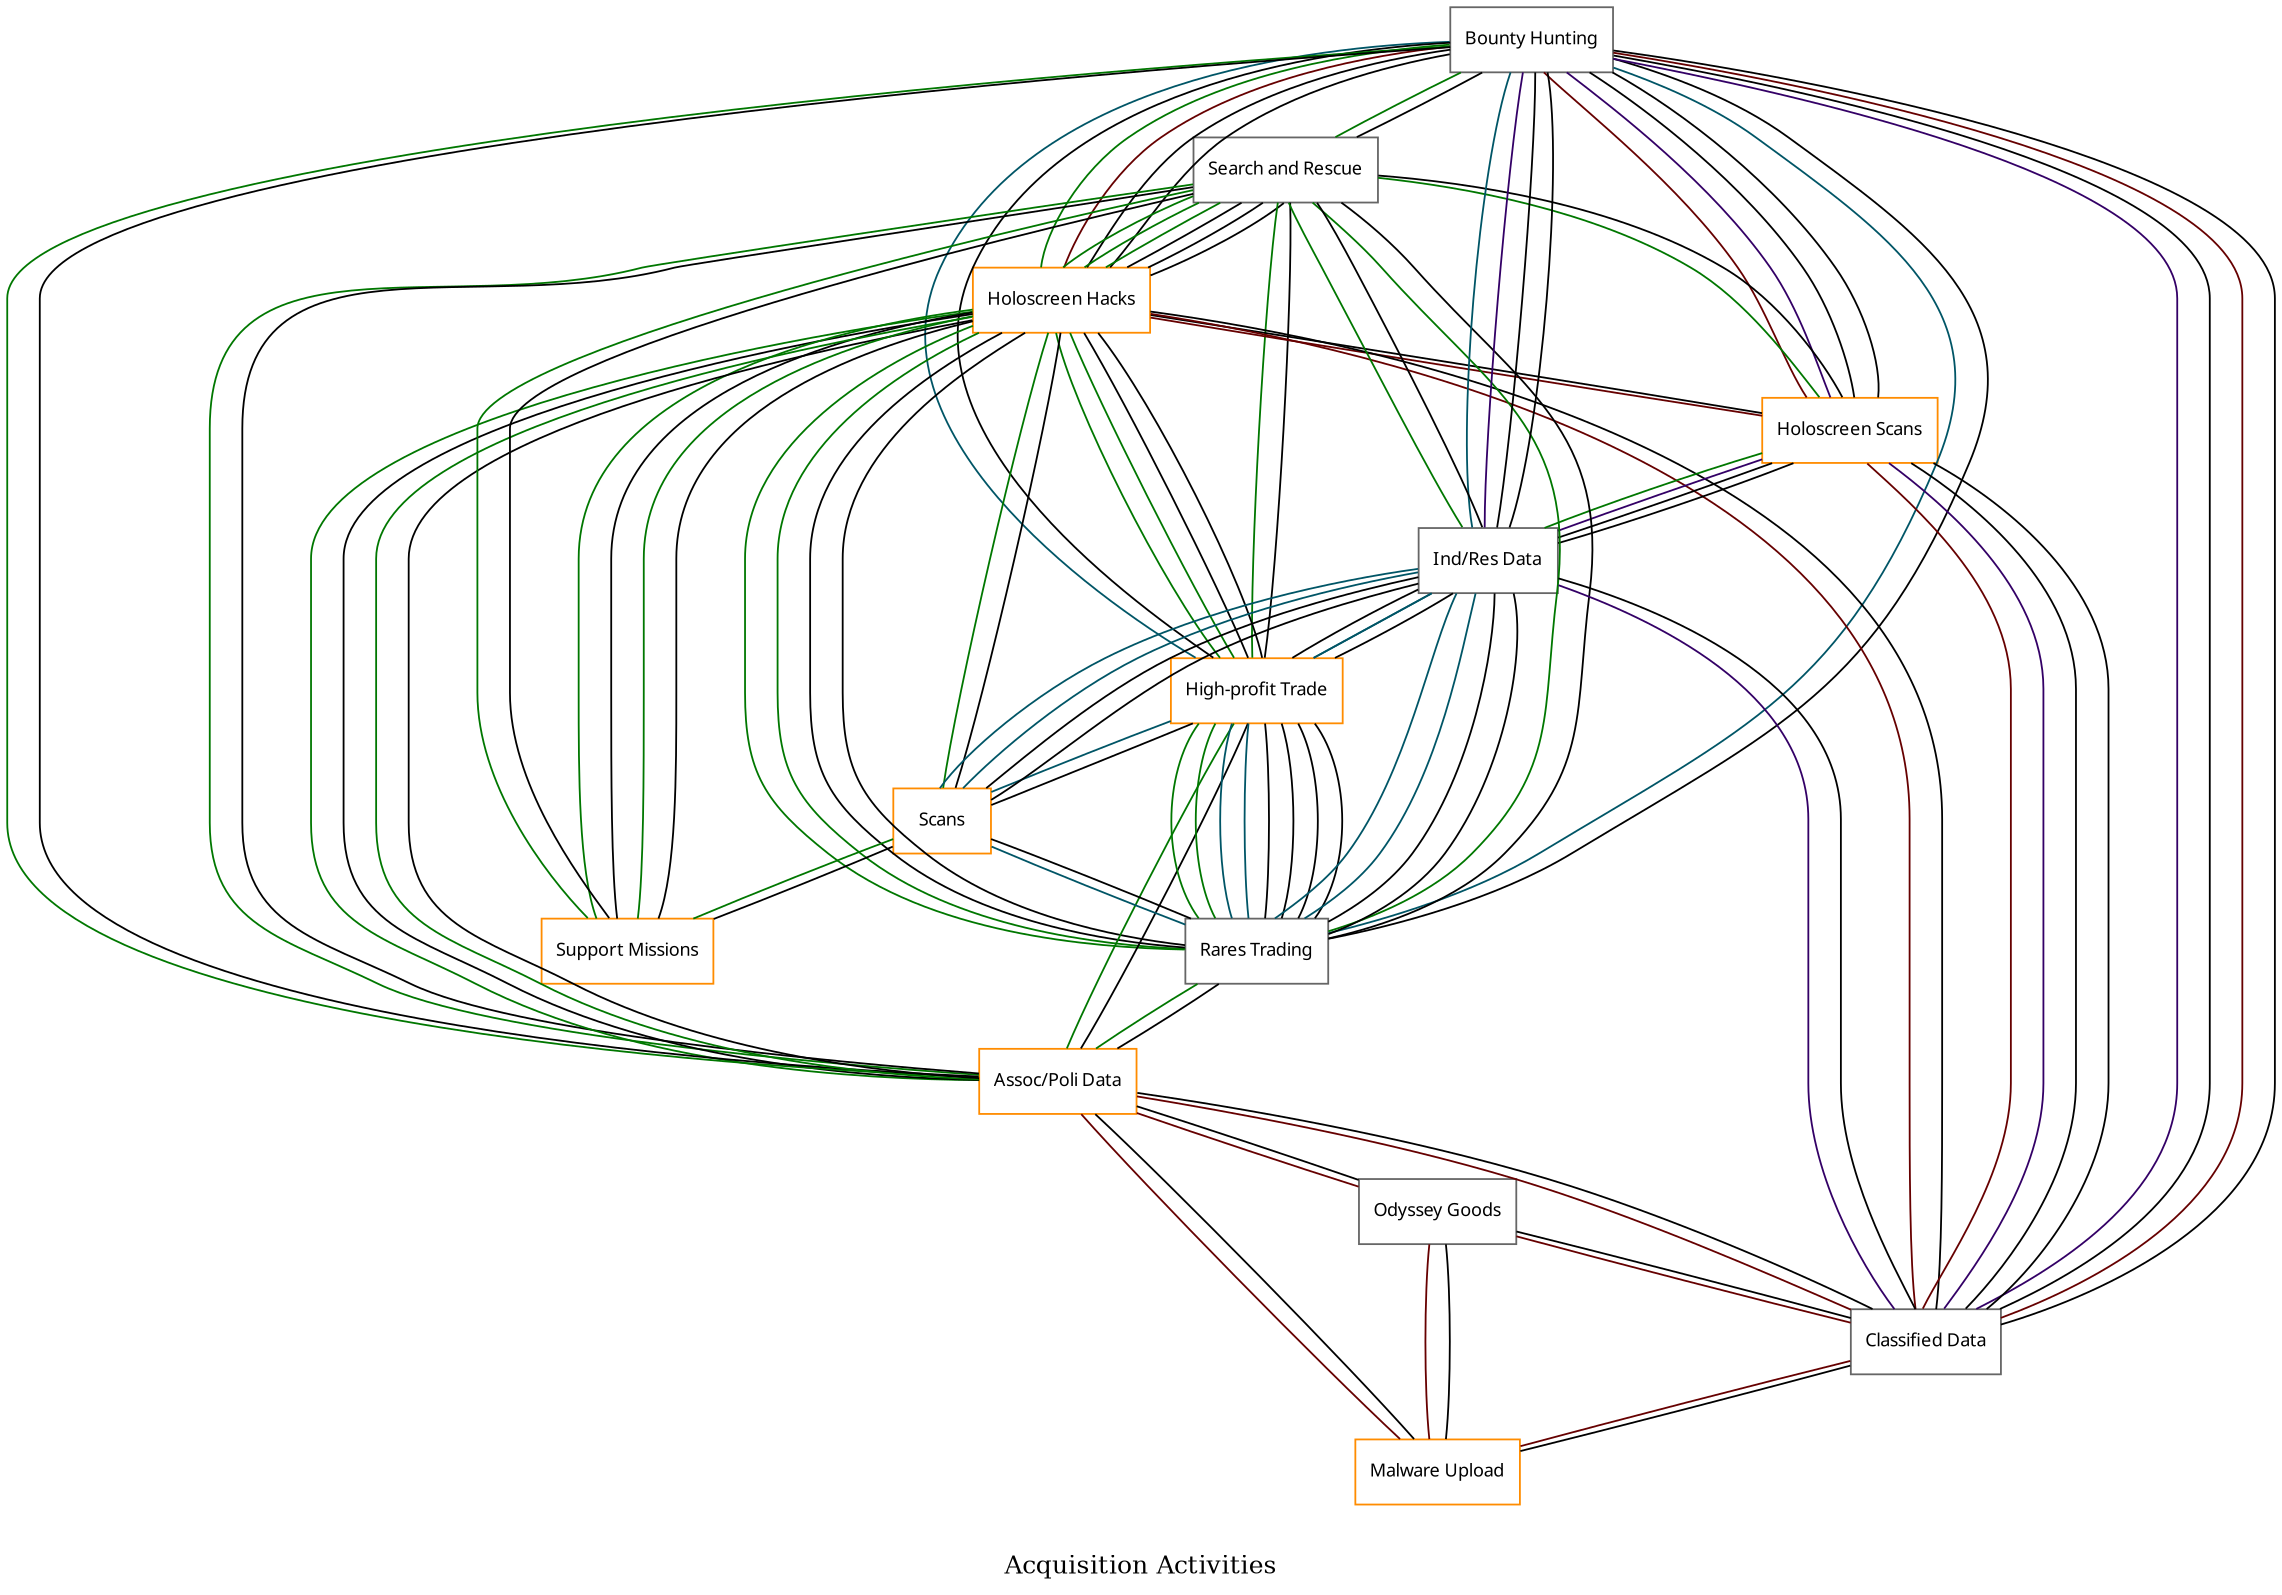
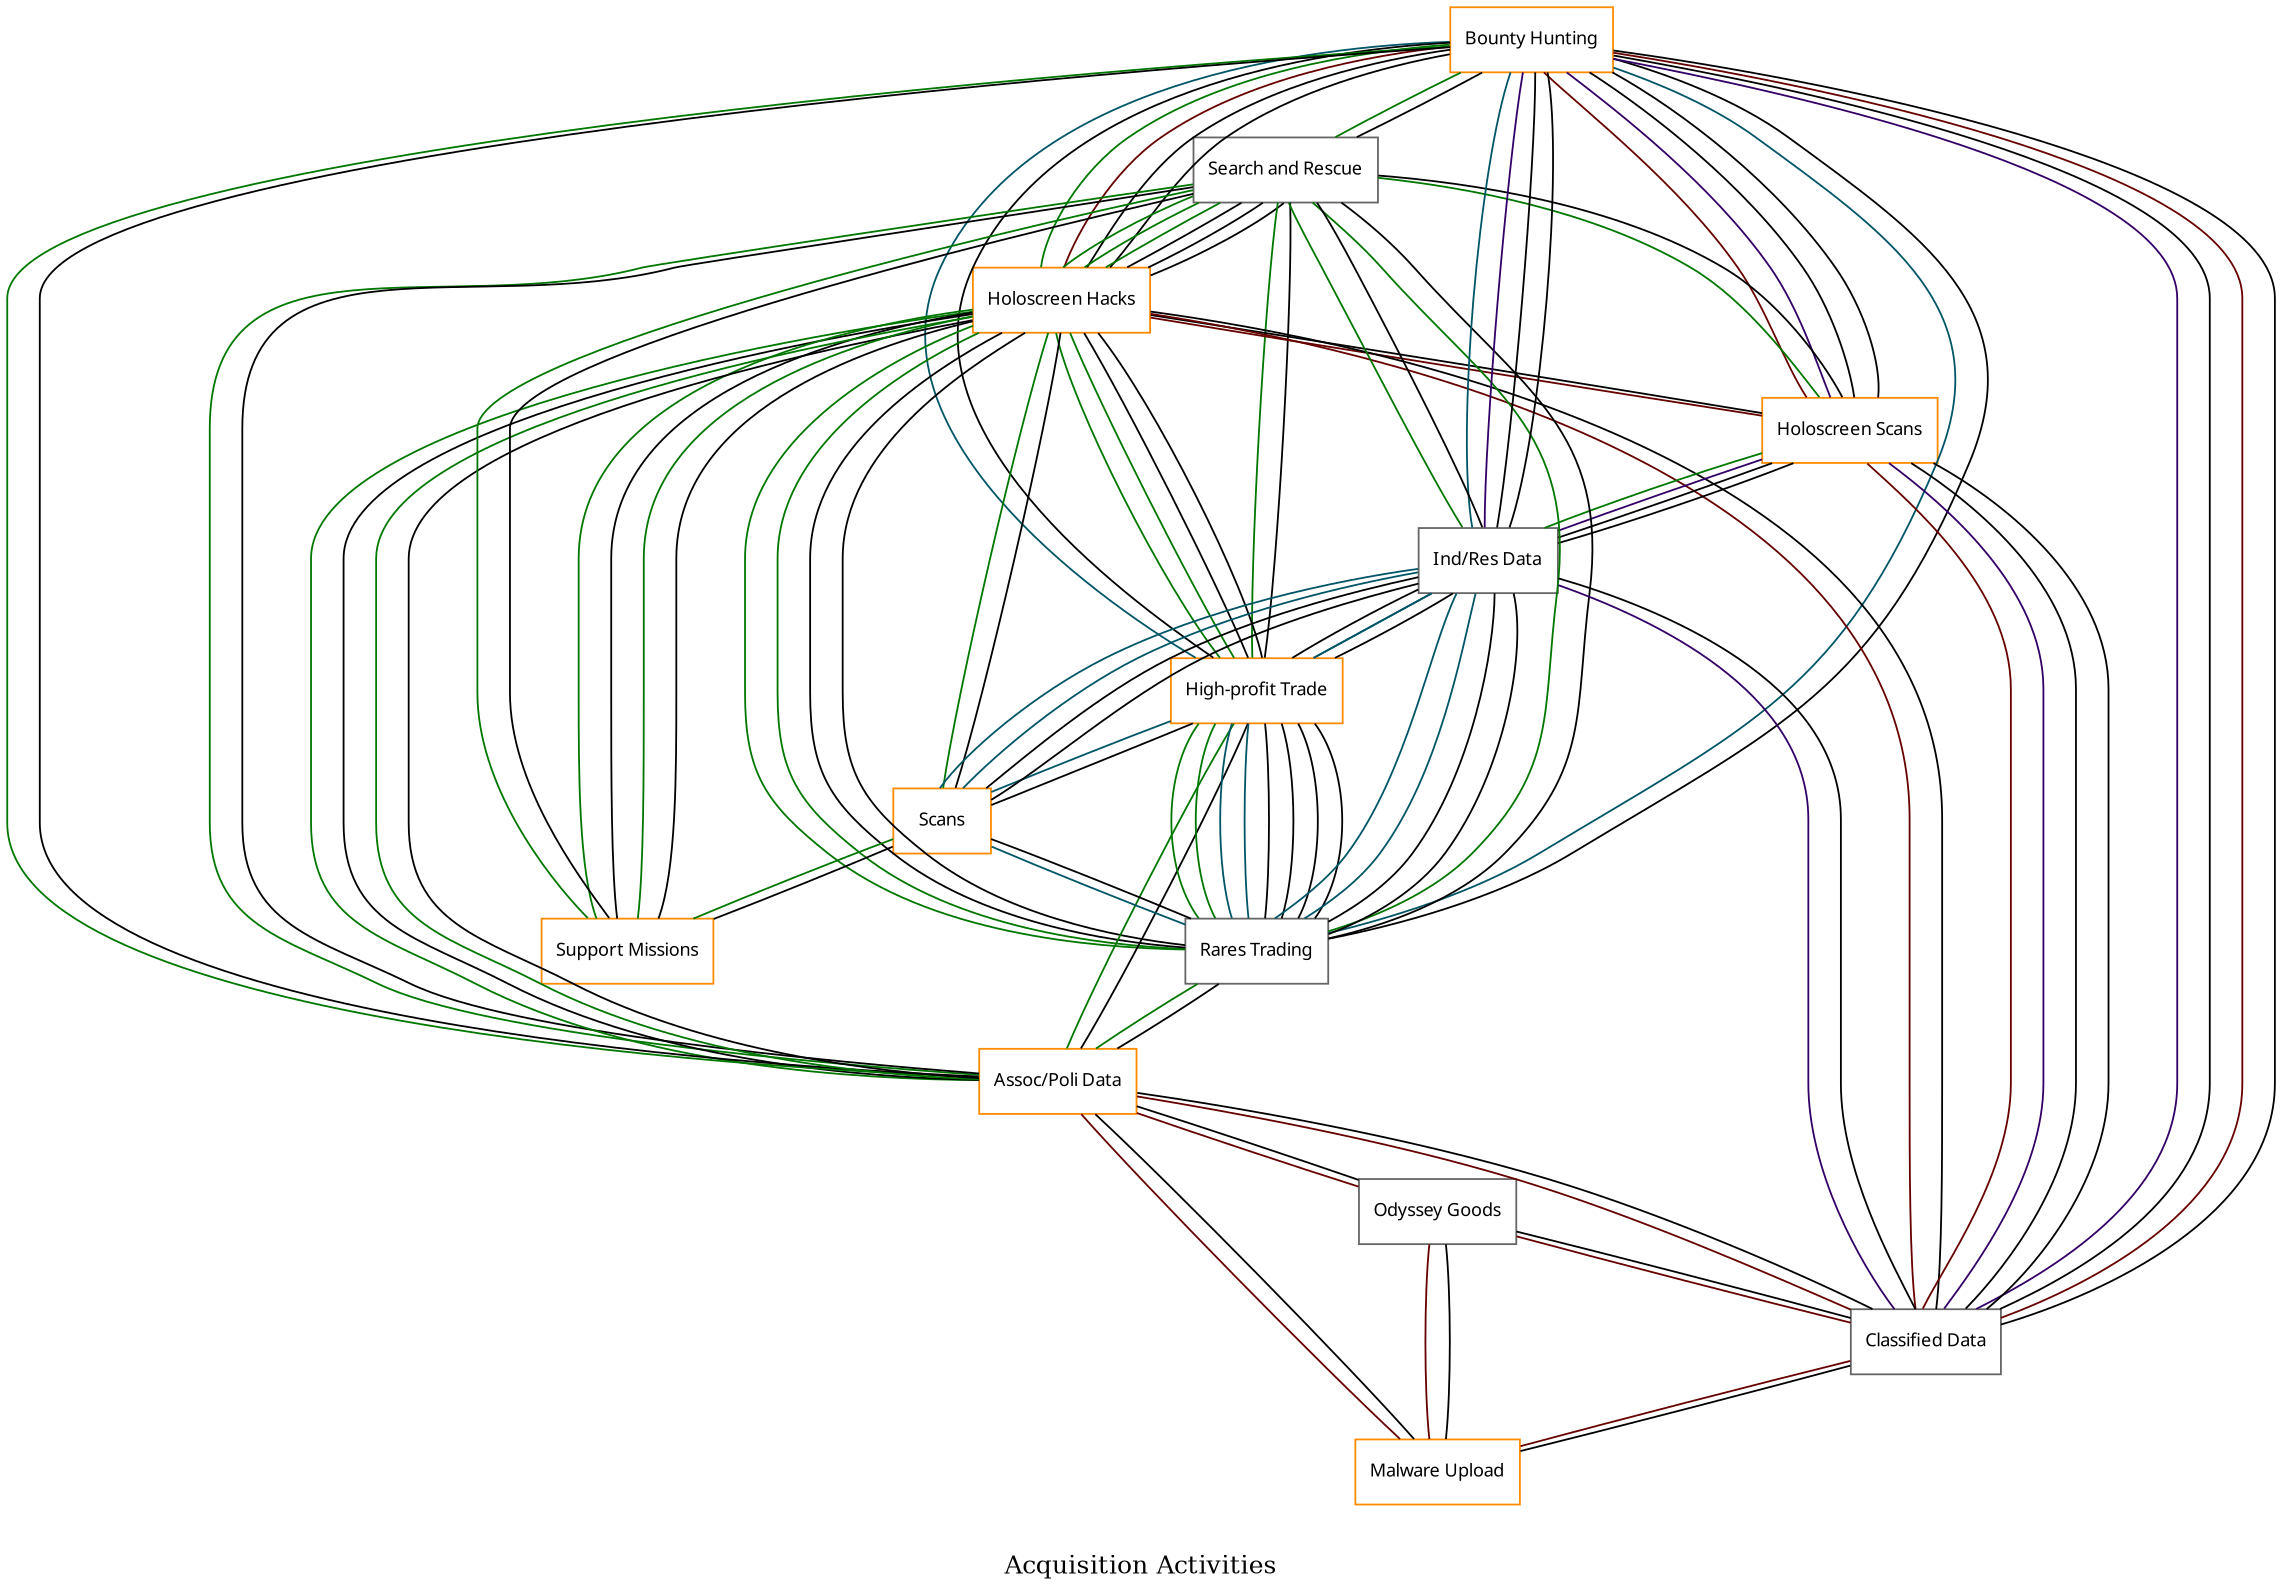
node "Bounty Hunting": color gray40 -> darkorange
